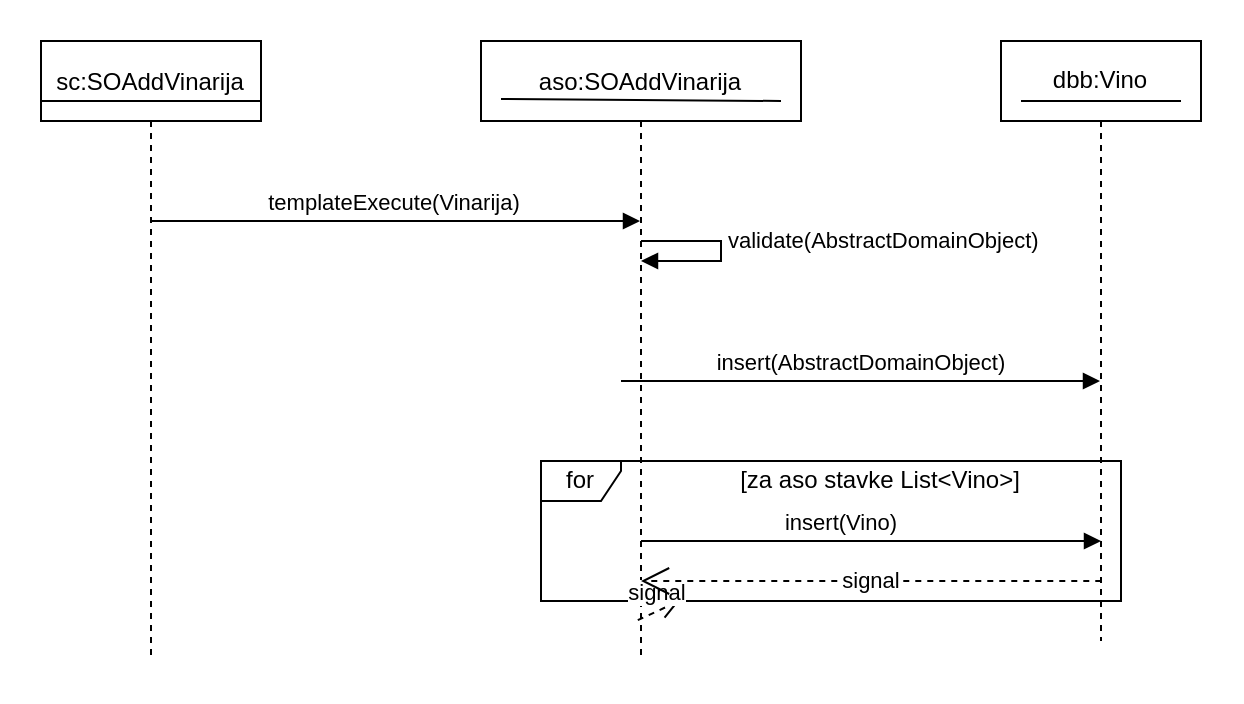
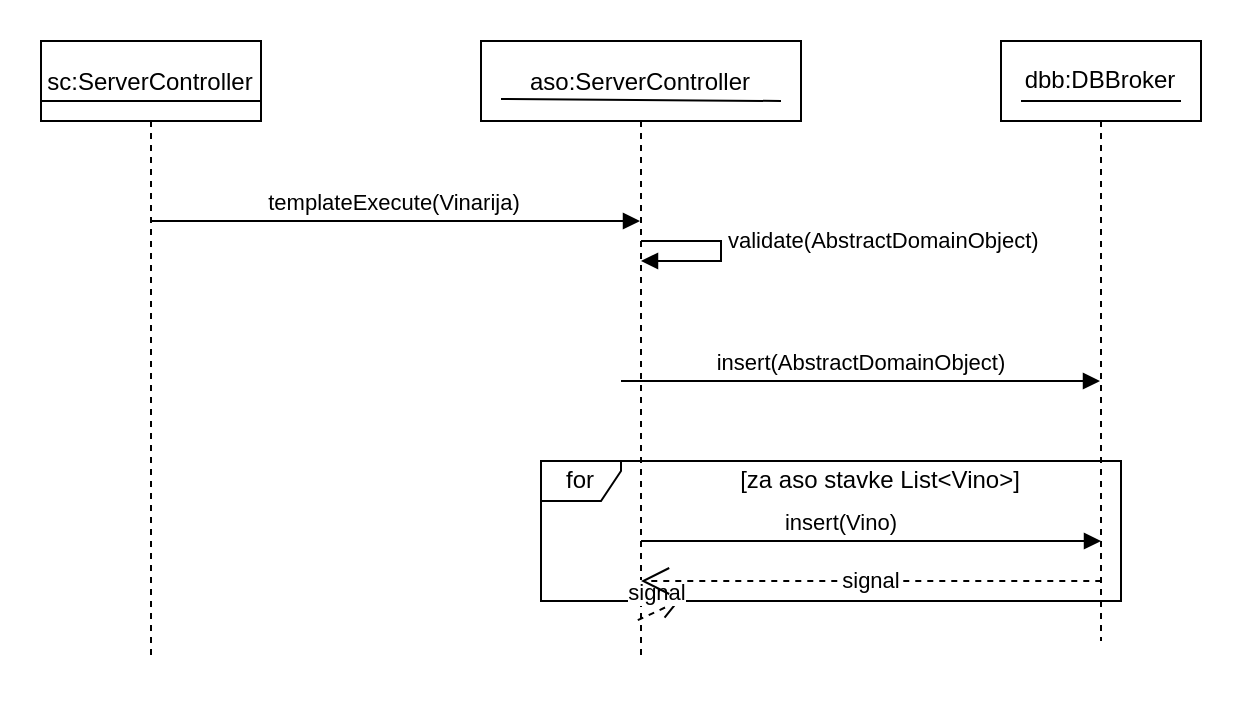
node "dbb:Vino": label "dbb:Vino" -> "dbb:DBBroker"
node "sc:SOAddVinarija": label "sc:SOAddVinarija" -> "sc:ServerController"
node "aso:SOAddVinarija": label "aso:SOAddVinarija" -> "aso:ServerController"
